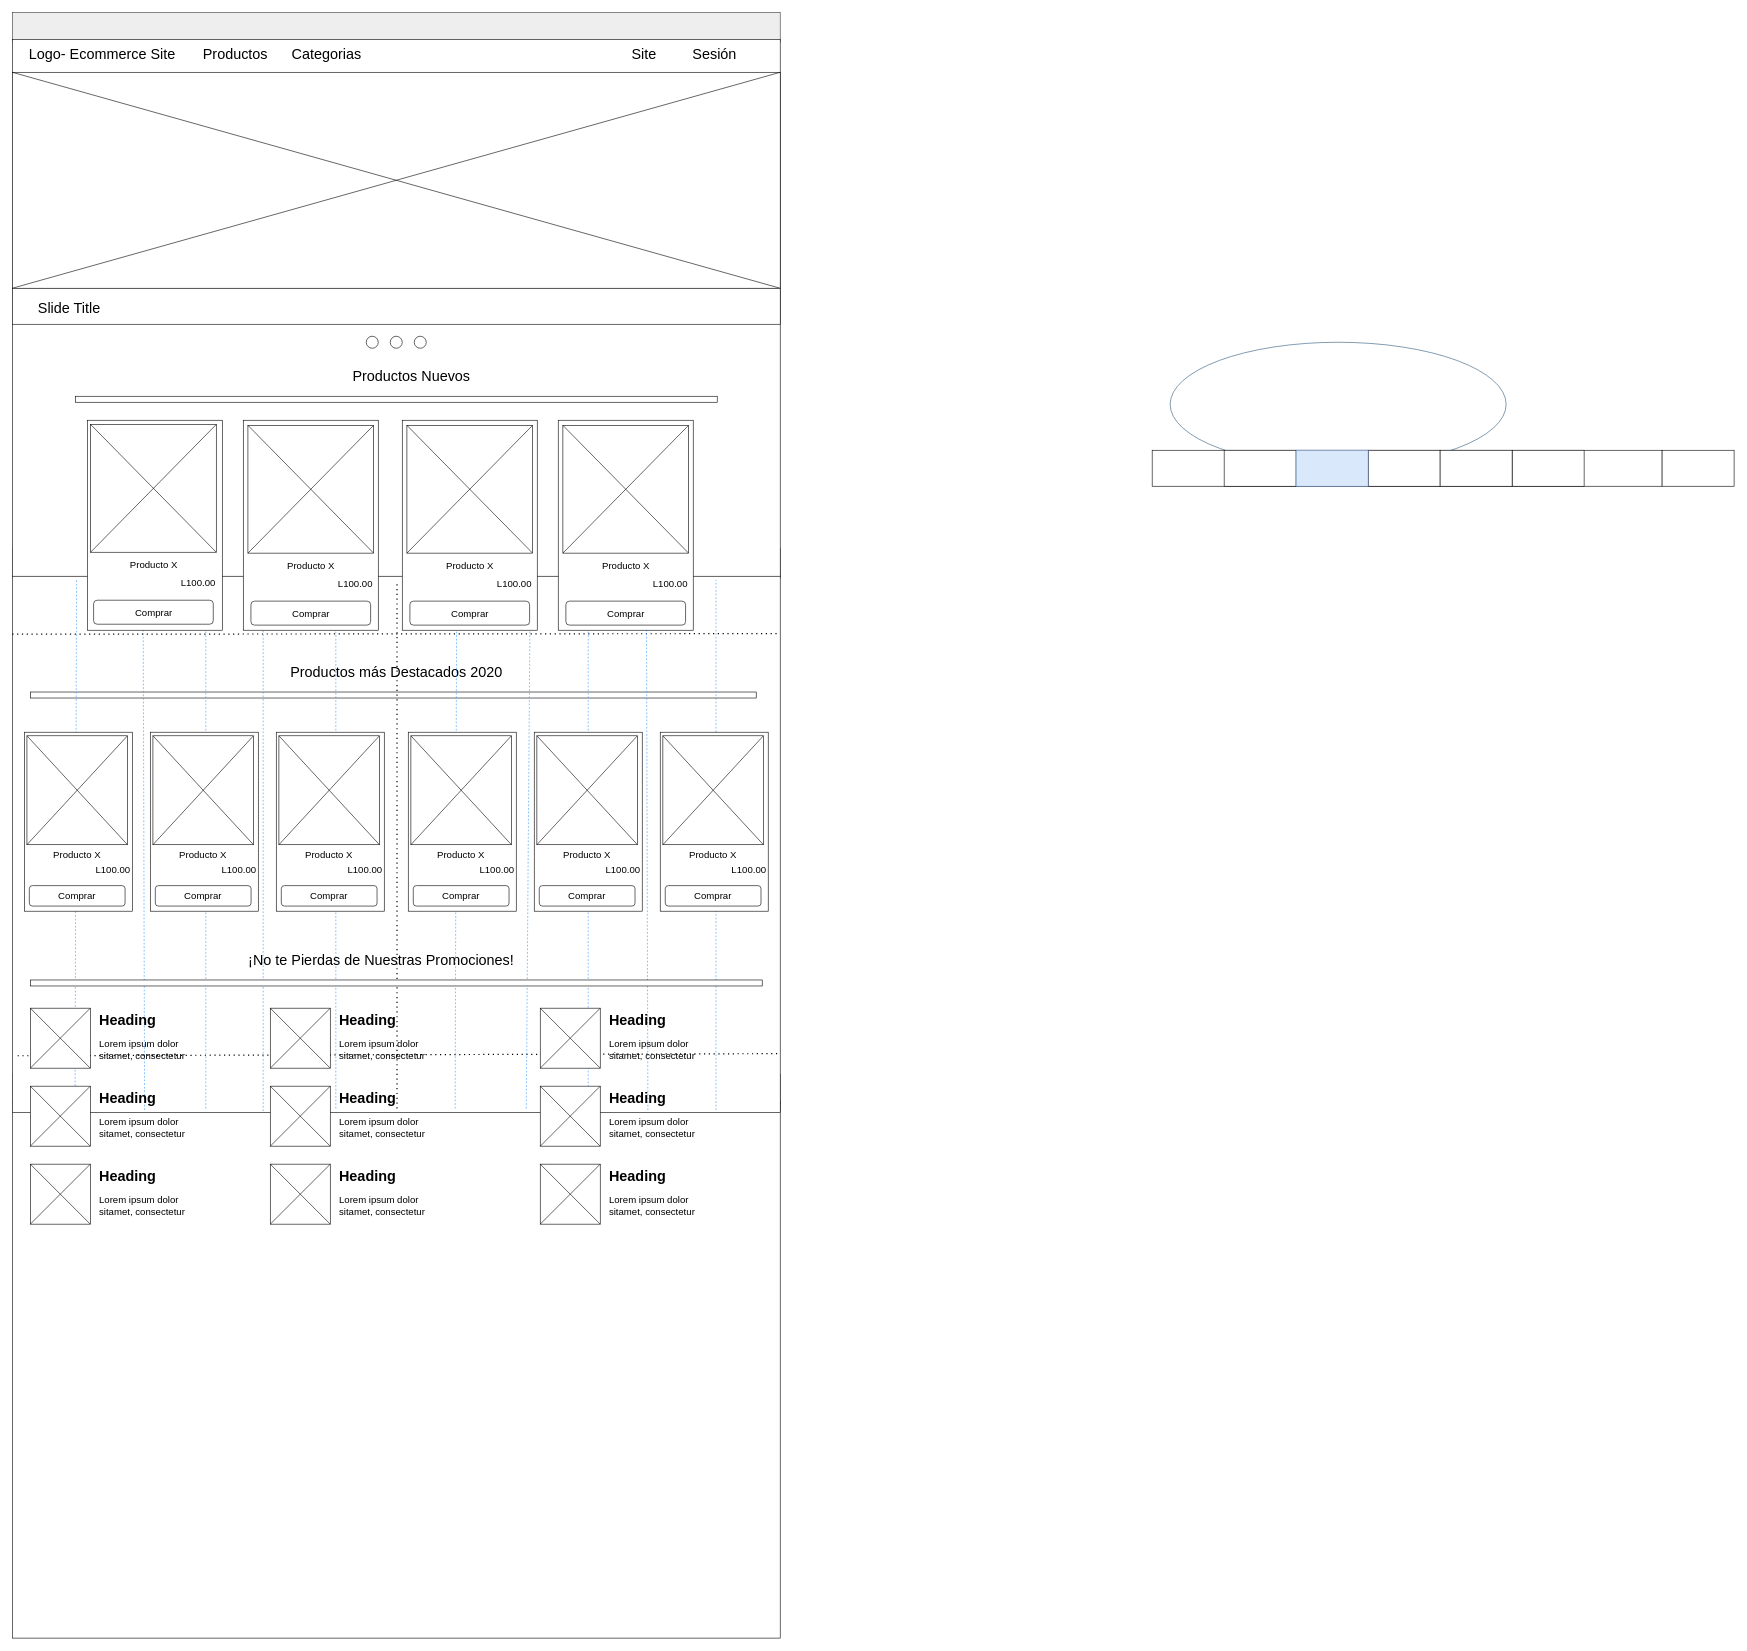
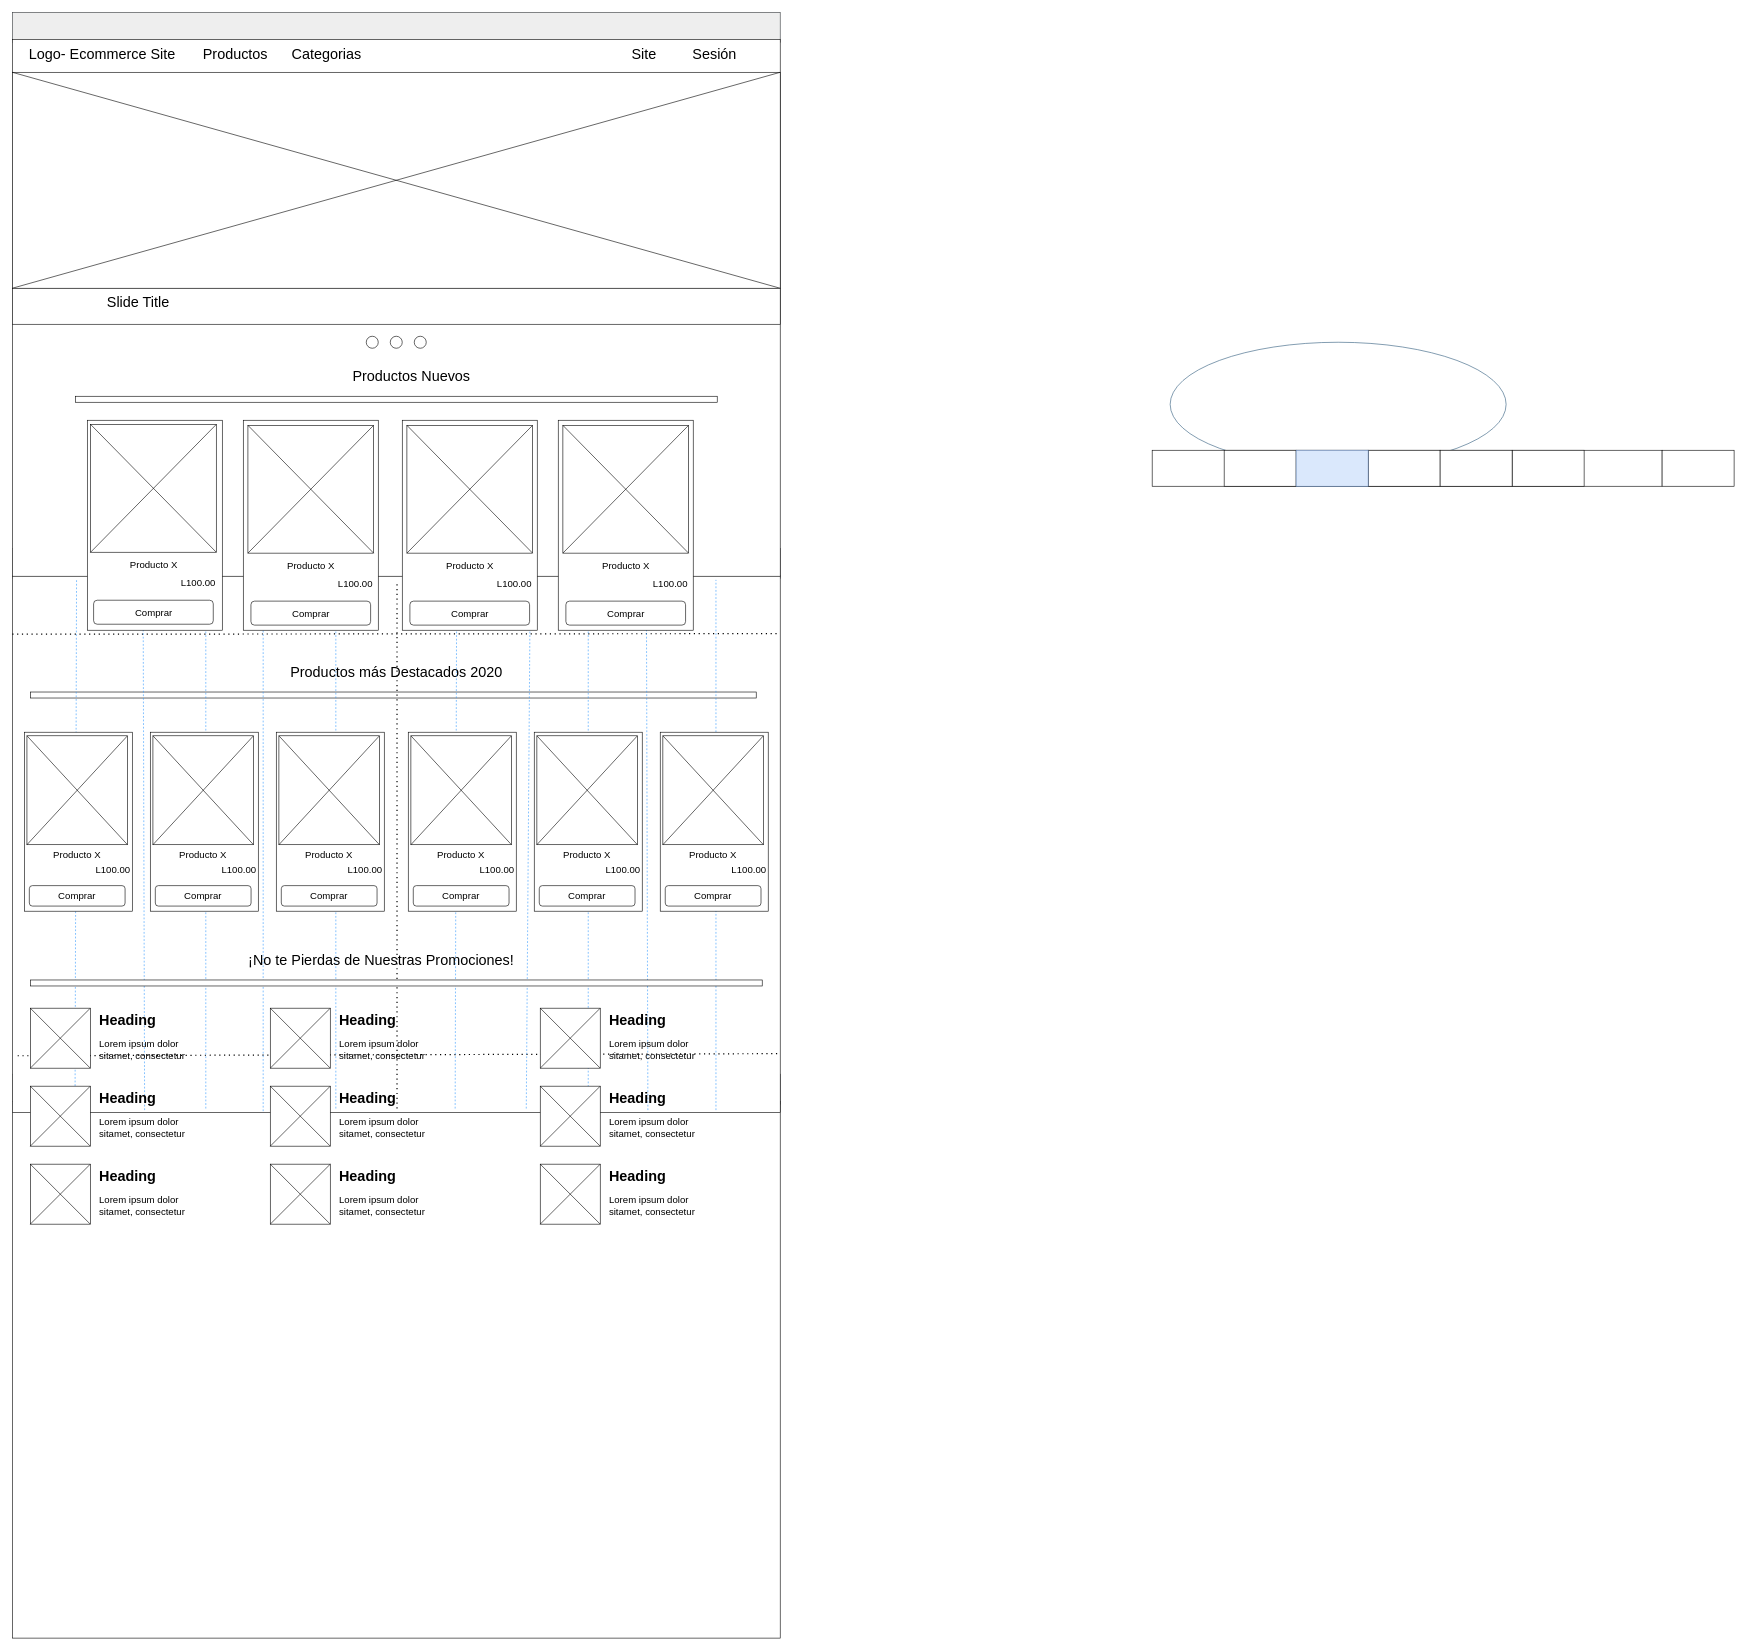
node "Slide Title": moved (69, 308) -> (138, 302)
